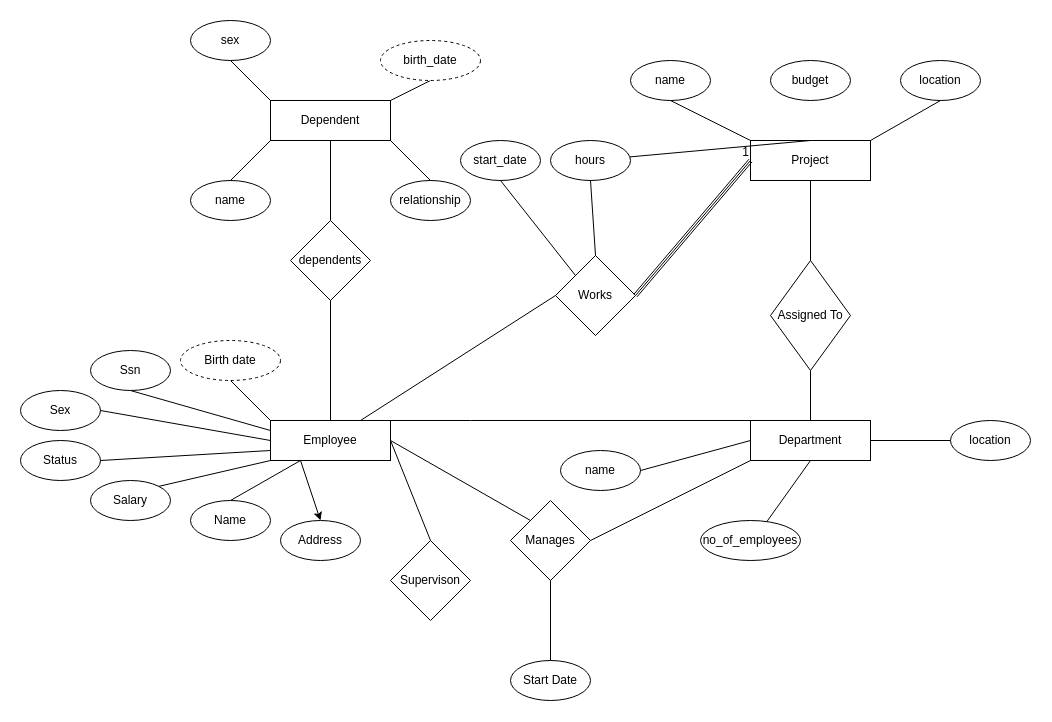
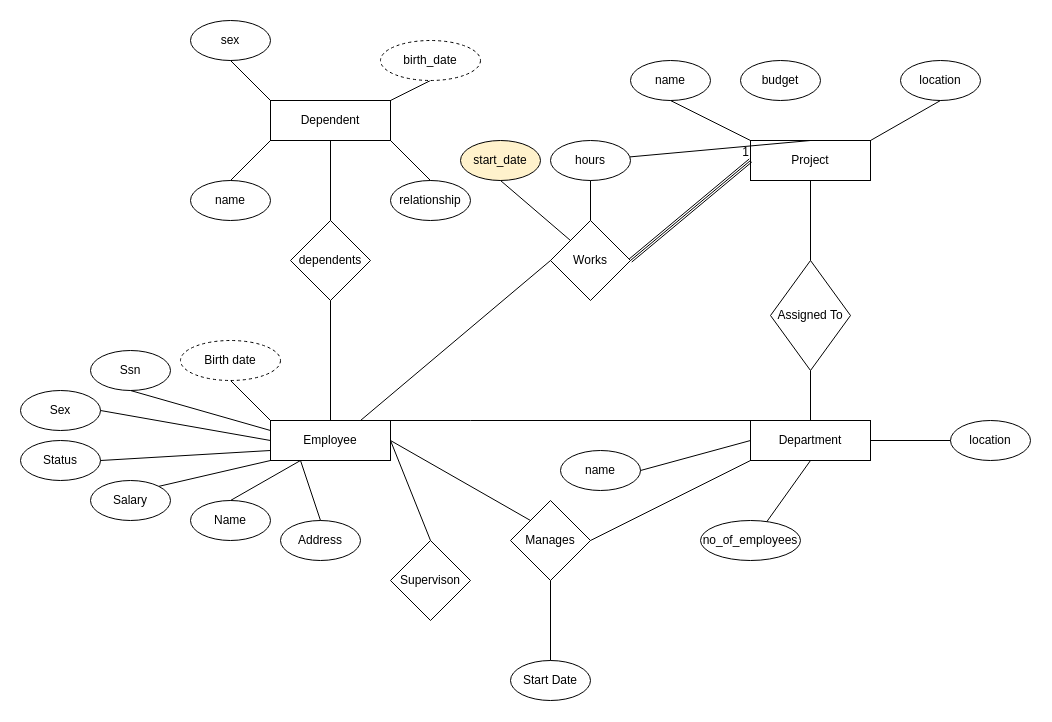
node "budget": moved (811, 81) -> (781, 81)
node "start_date": fillcolor #ffffff -> #fff2cc
node "Works": moved (596, 296) -> (591, 261)
edge "Employee" -> "Address": arrowhead classic -> none
